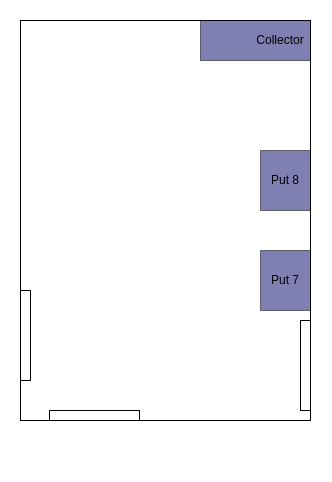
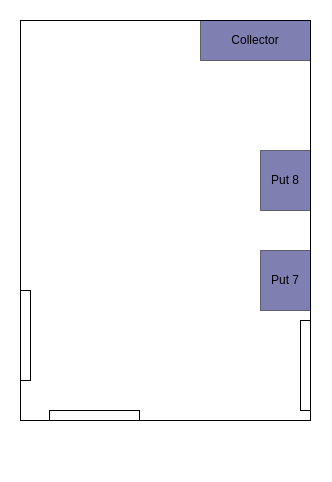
node "Collector": moved (281, 41) -> (256, 41)
